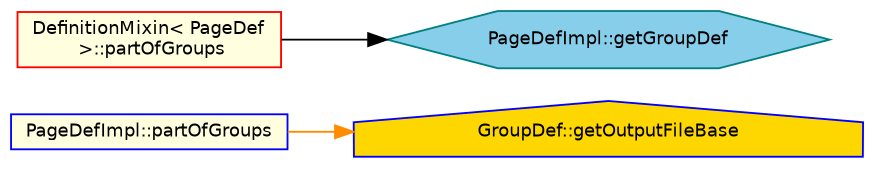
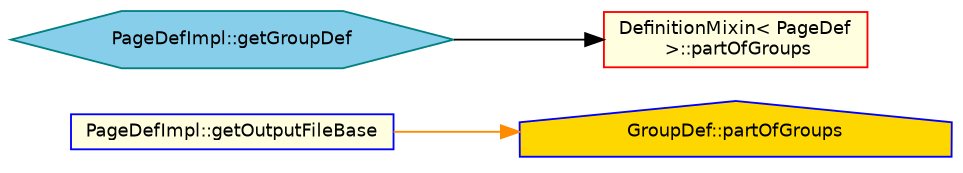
edge "DefinitionMixin< PageDef >::partOfGroups" -> "PageDefImpl::getGroupDef": reversed
node "PageDefImpl::partOfGroups": label "PageDefImpl::partOfGroups" -> "PageDefImpl::getOutputFileBase"
node "GroupDef::getOutputFileBase": label "GroupDef::getOutputFileBase" -> "GroupDef::partOfGroups"
